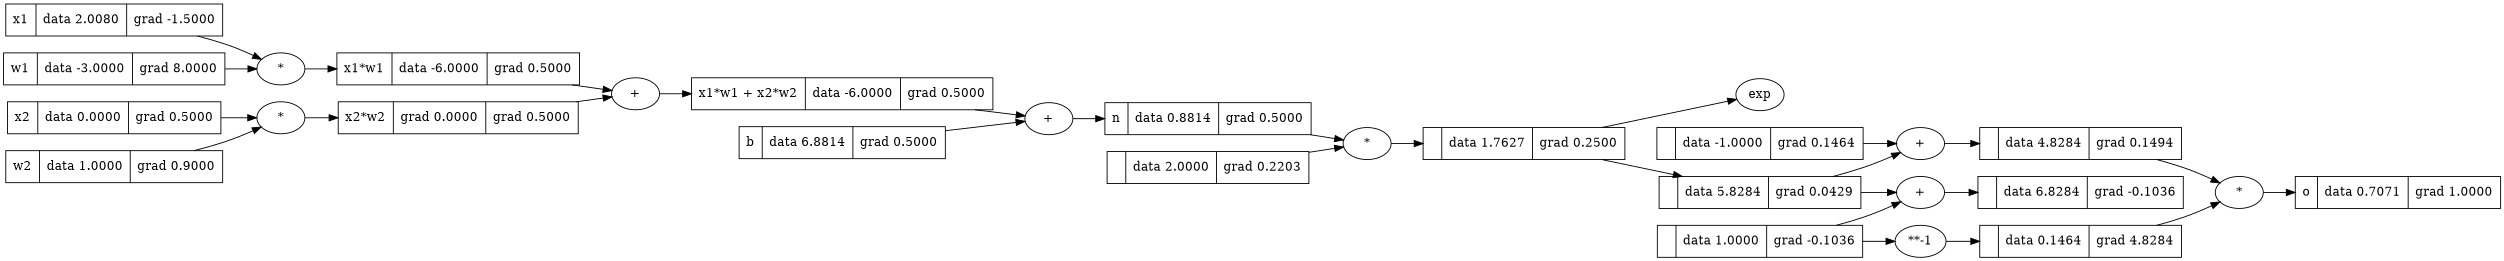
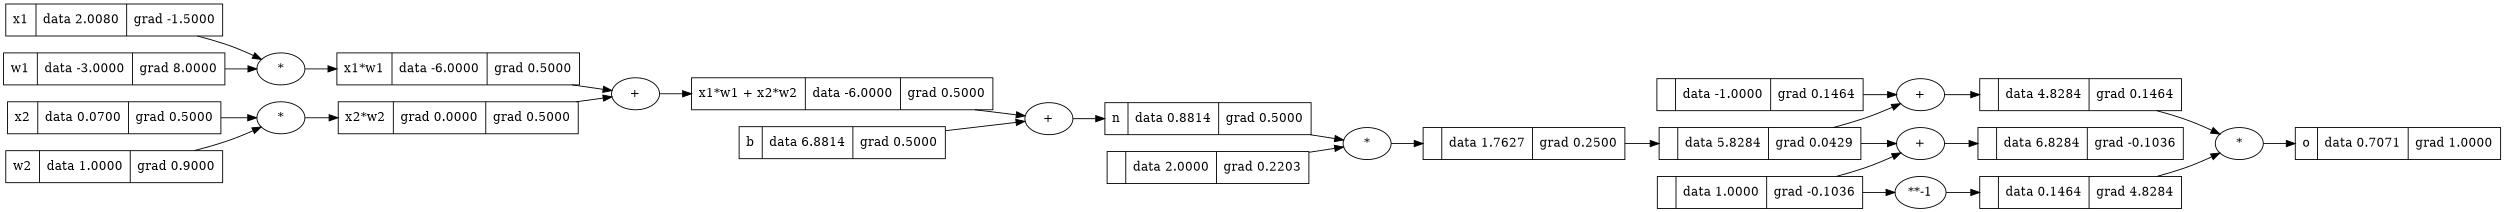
node "exp": removed
node "x2": text "data 0.0000" -> "data 0.0700"
node "data 4.8284": text "grad 0.1494" -> "grad 0.1464"
